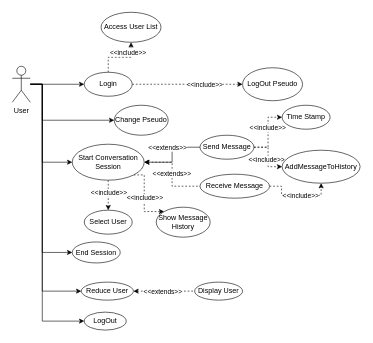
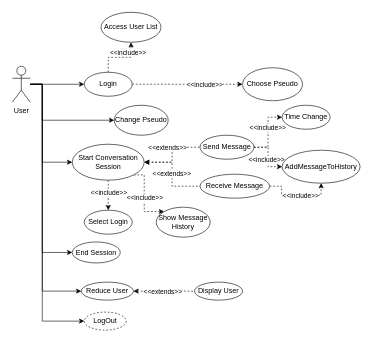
node "LogOut Pseudo": label "LogOut Pseudo" -> "Choose Pseudo"
node "Time Stamp": label "Time Stamp" -> "Time Change"
edge "Send Message" -> "Start Conversation Session": style solid -> dashed
node "Select User": label "Select User" -> "Select Login"
node "LogOut": style solid -> dashed
